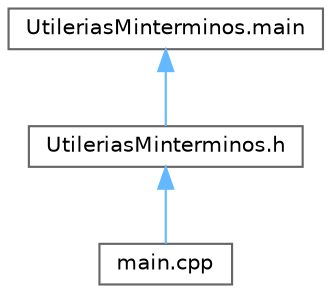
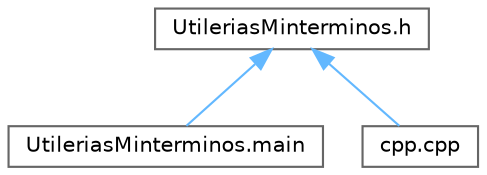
edge "UtileriasMinterminos.h" -> "UtileriasMinterminos.main": reversed
node "main.cpp": label "main.cpp" -> "cpp.cpp"
